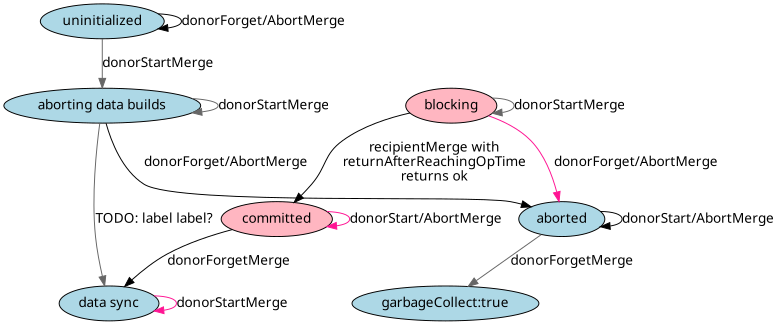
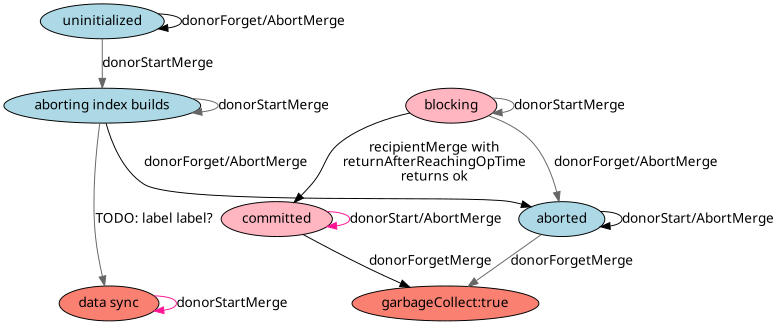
node "aborting data builds": label "aborting data builds" -> "aborting index builds"
edge "blocking" -> "aborted": color deeppink -> gray40
edge "committed" -> "data sync": now "committed" -> "garbageCollect:true"
node "data sync": fillcolor lightblue -> salmon
node "garbageCollect:true": fillcolor lightblue -> salmon
